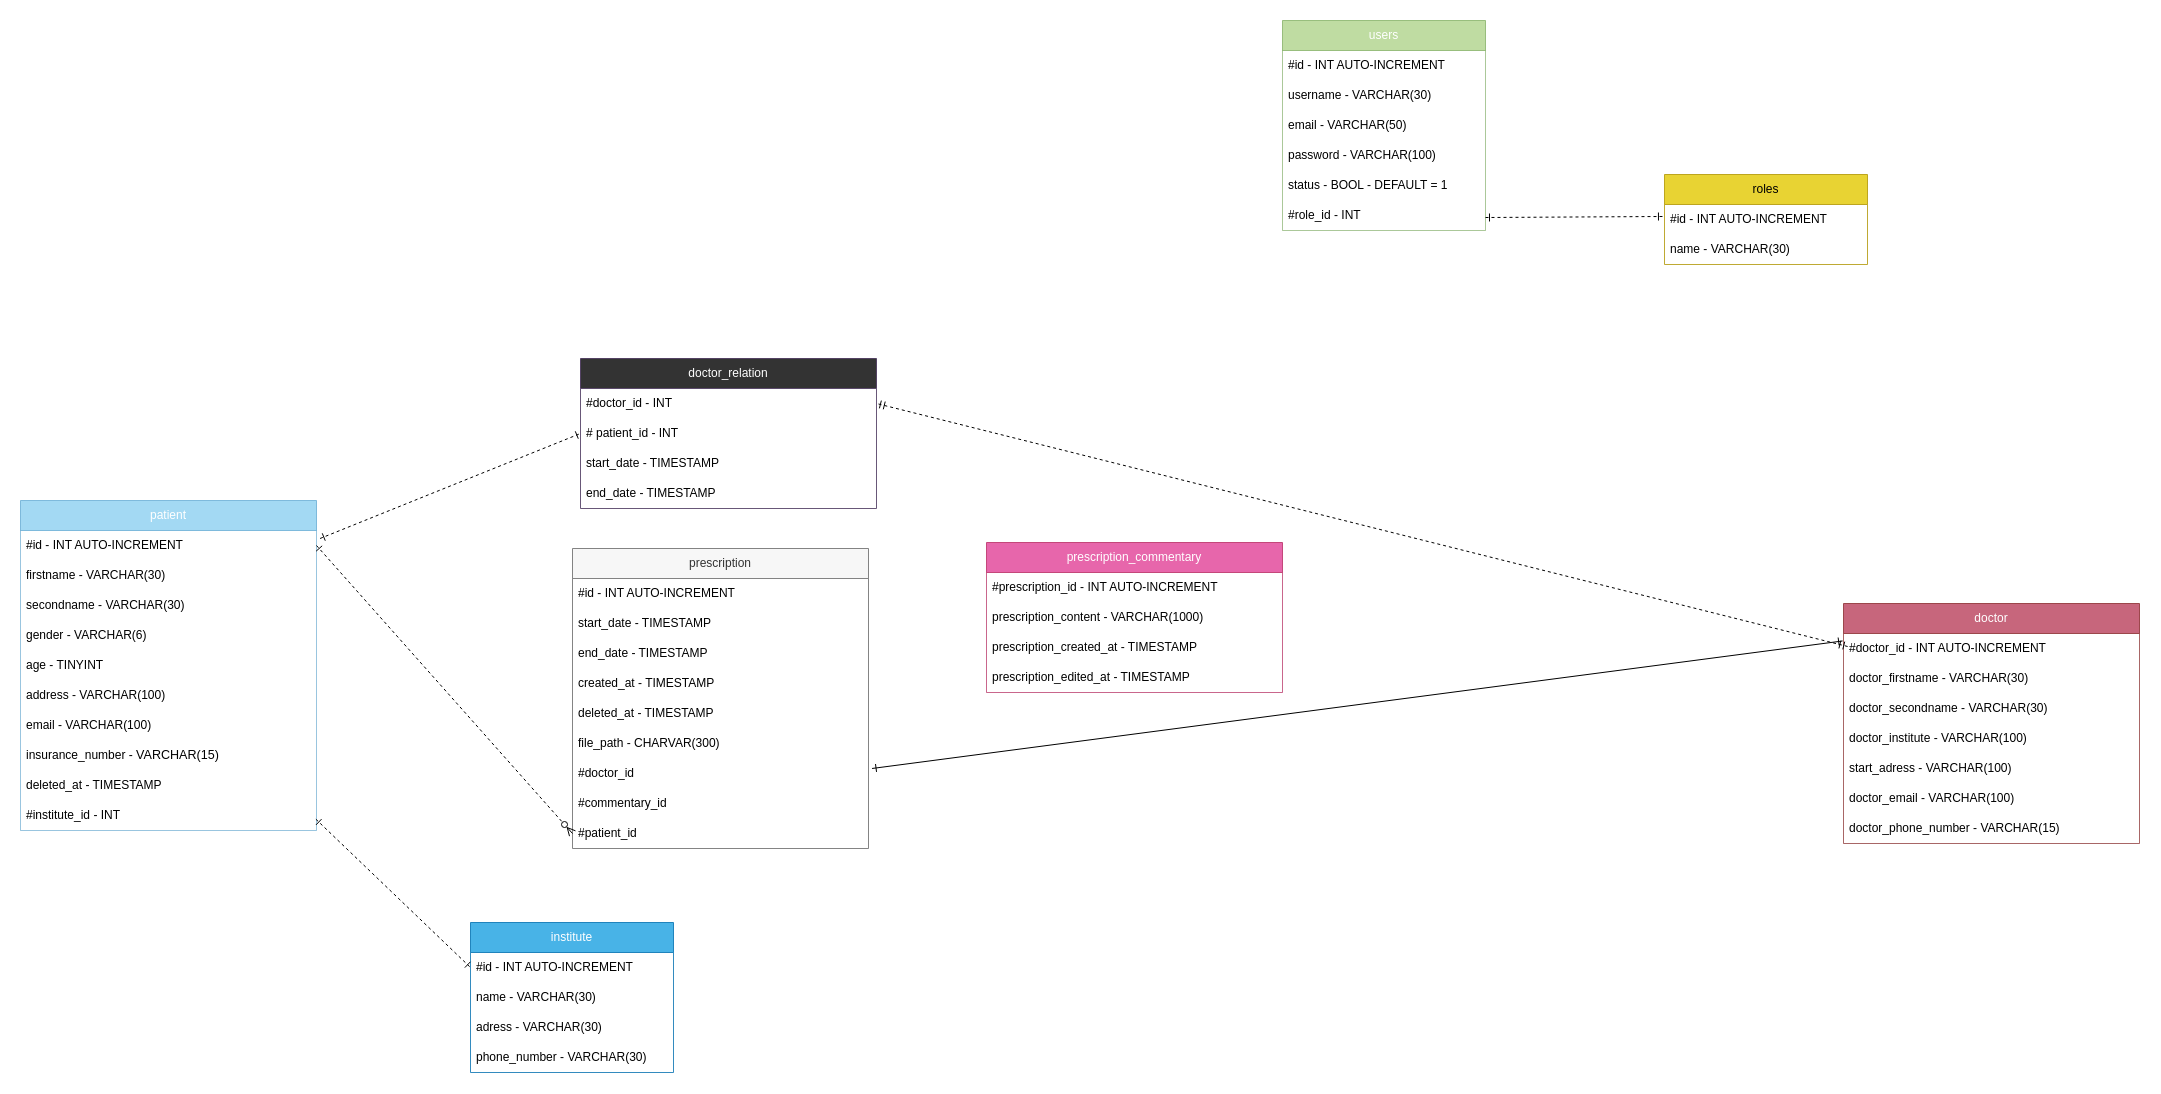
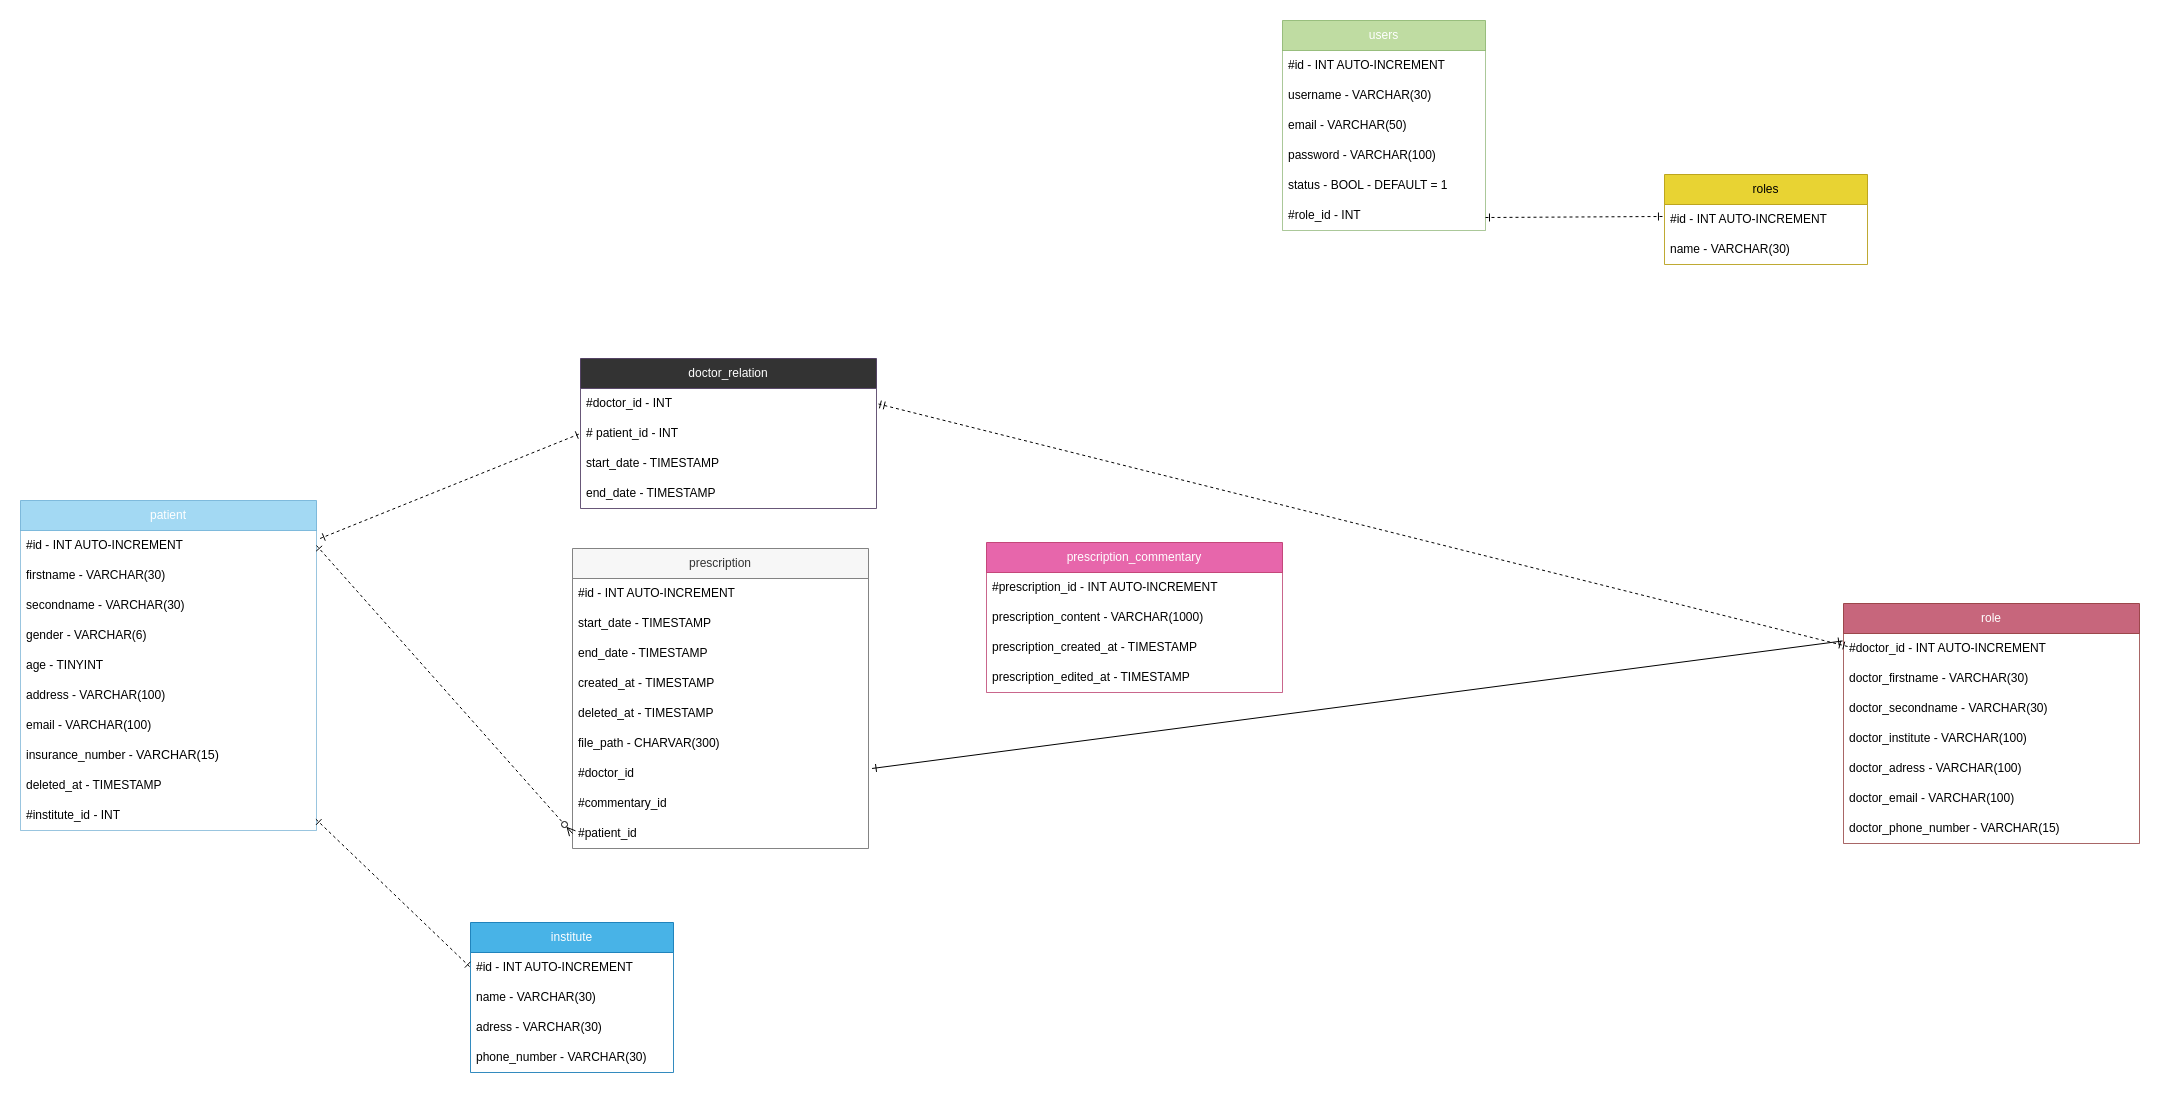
node "doctor": label "doctor" -> "role"
node "start_adress - VARCHAR(100)": label "start_adress - VARCHAR(100)" -> "doctor_adress - VARCHAR(100)"
